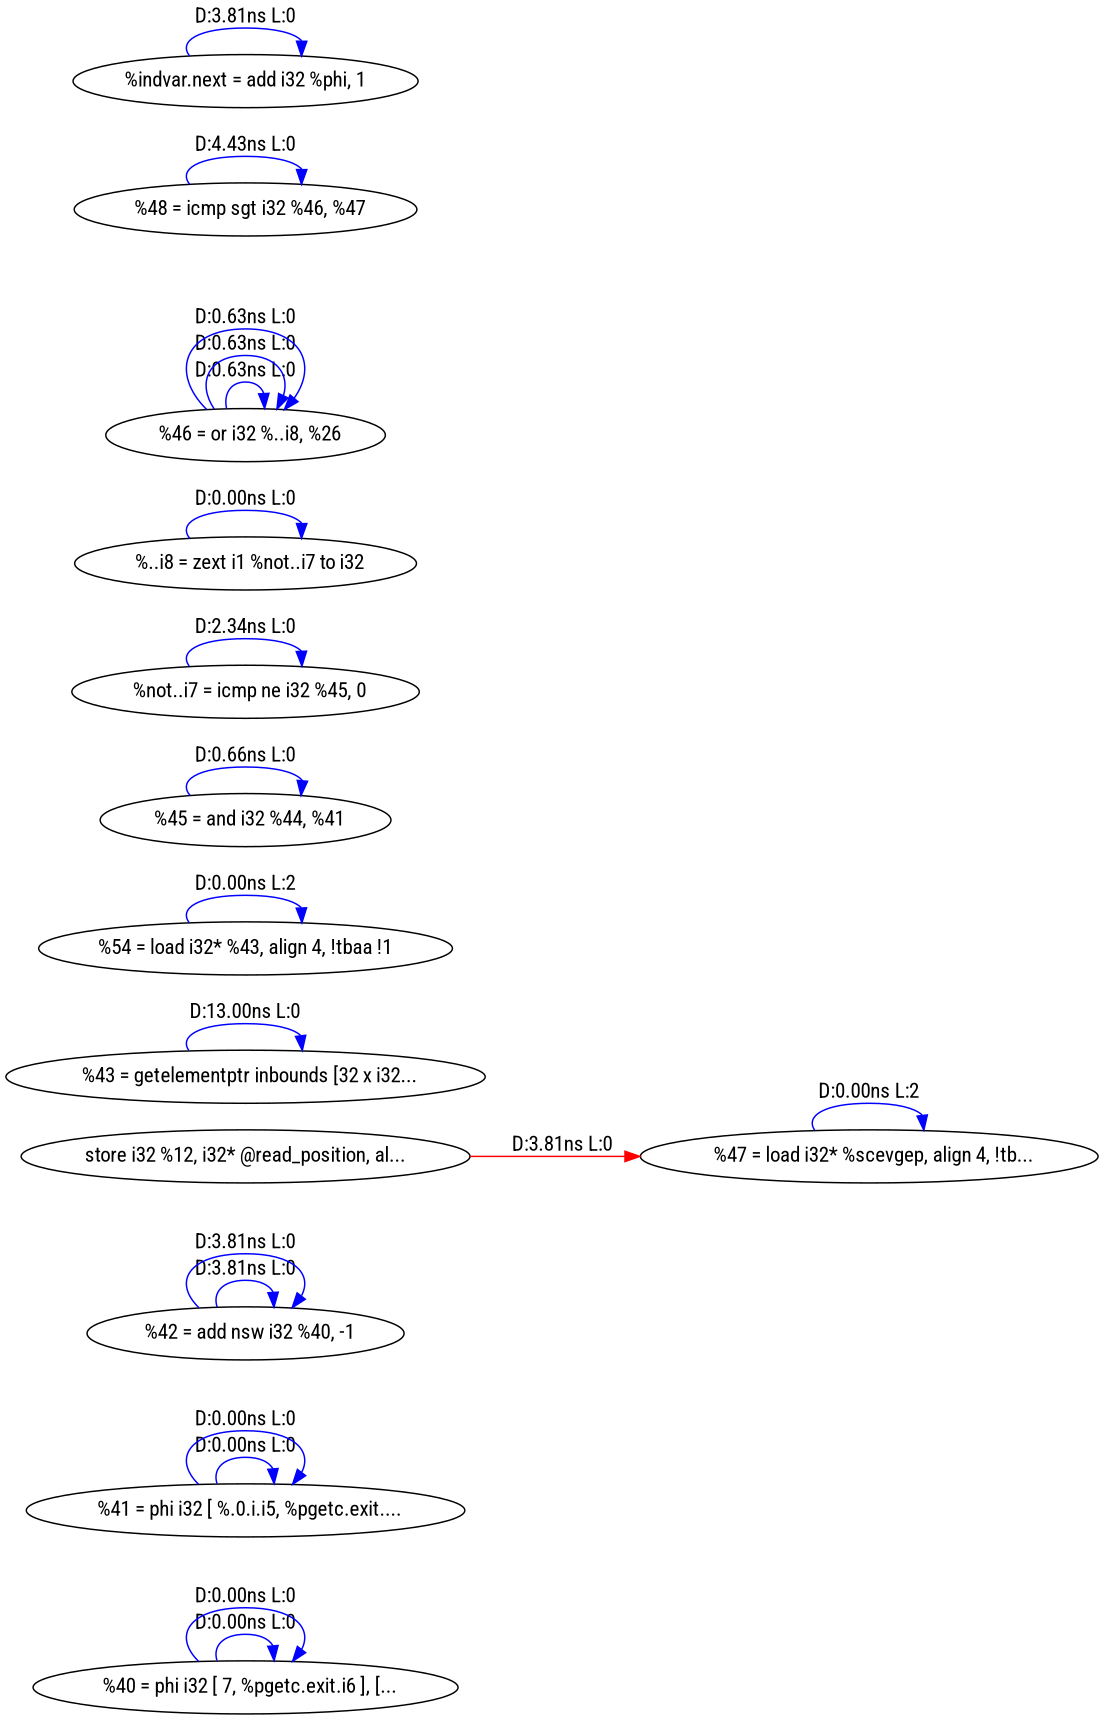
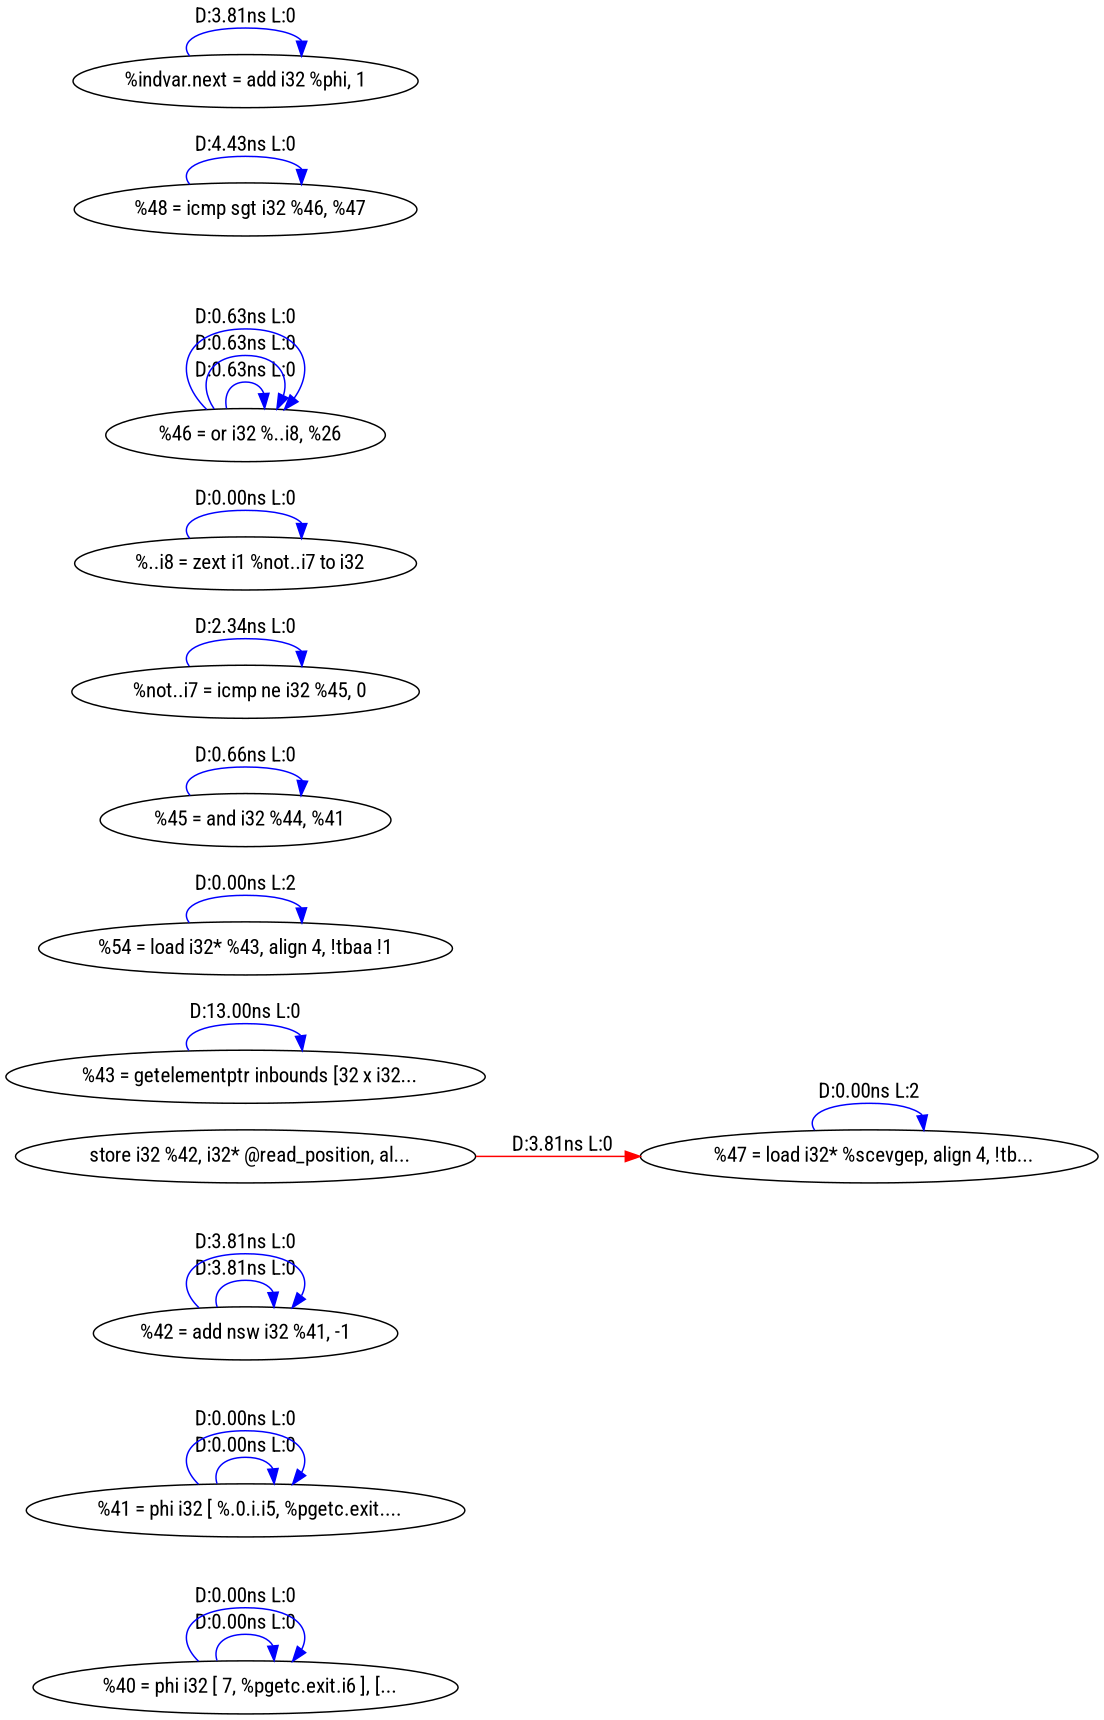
node "store i32 %12, i32* @read_position, al...": label "store i32 %12, i32* @read_position, al..." -> "store i32 %42, i32* @read_position, al..."
node "%42 = add nsw i32 %40, -1": label "%42 = add nsw i32 %40, -1" -> "%42 = add nsw i32 %41, -1"
